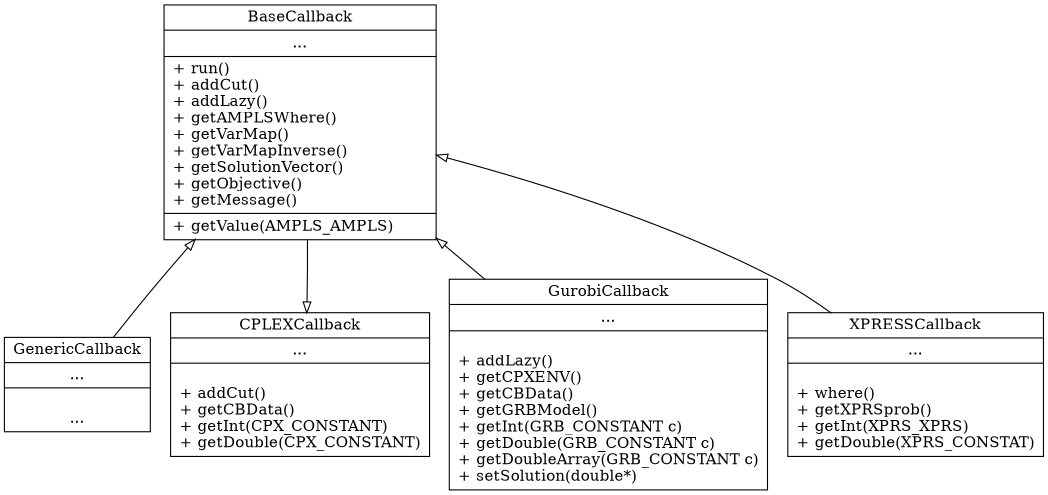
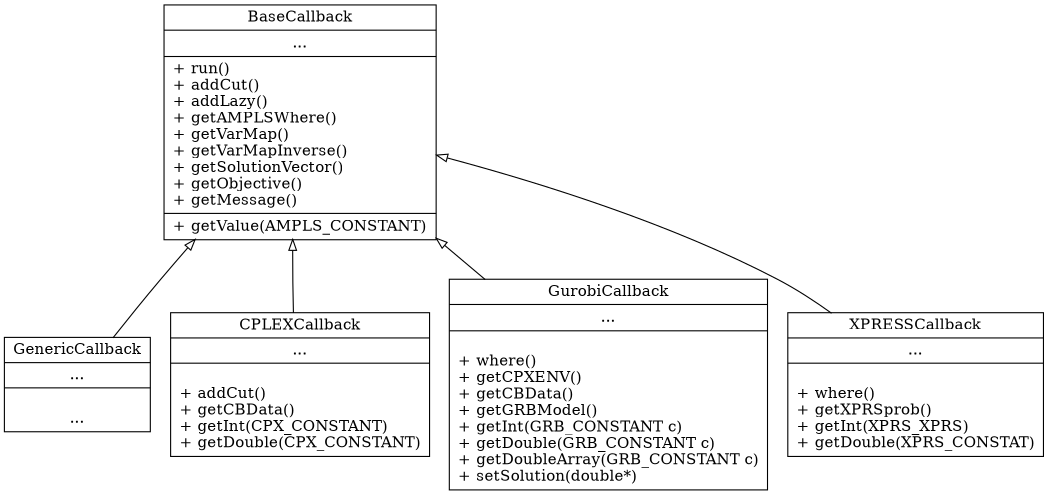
node "BaseCallback": text "+ getValue(AMPLS_AMPLS)" -> "+ getValue(AMPLS_CONSTANT)"
edge "BaseCallback" -> "CPLEXCallback": reversed
node "GurobiCallback": text "+ addLazy()" -> "+ where()"
